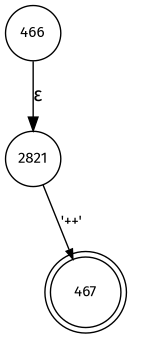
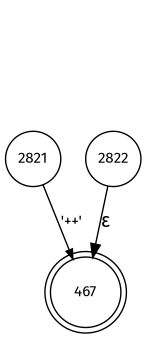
node "466": removed
node "2822": added
